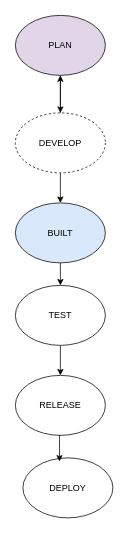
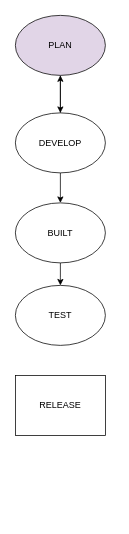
node "DEVELOP": style dashed -> solid
node "BUILT": fillcolor #dae8fc -> #ffffff
edge "TEST" -> "RELEASE": removed
node "RELEASE": shape ellipse -> rectangle
edge "RELEASE" -> "DEPLOY": removed
node "DEPLOY": removed
